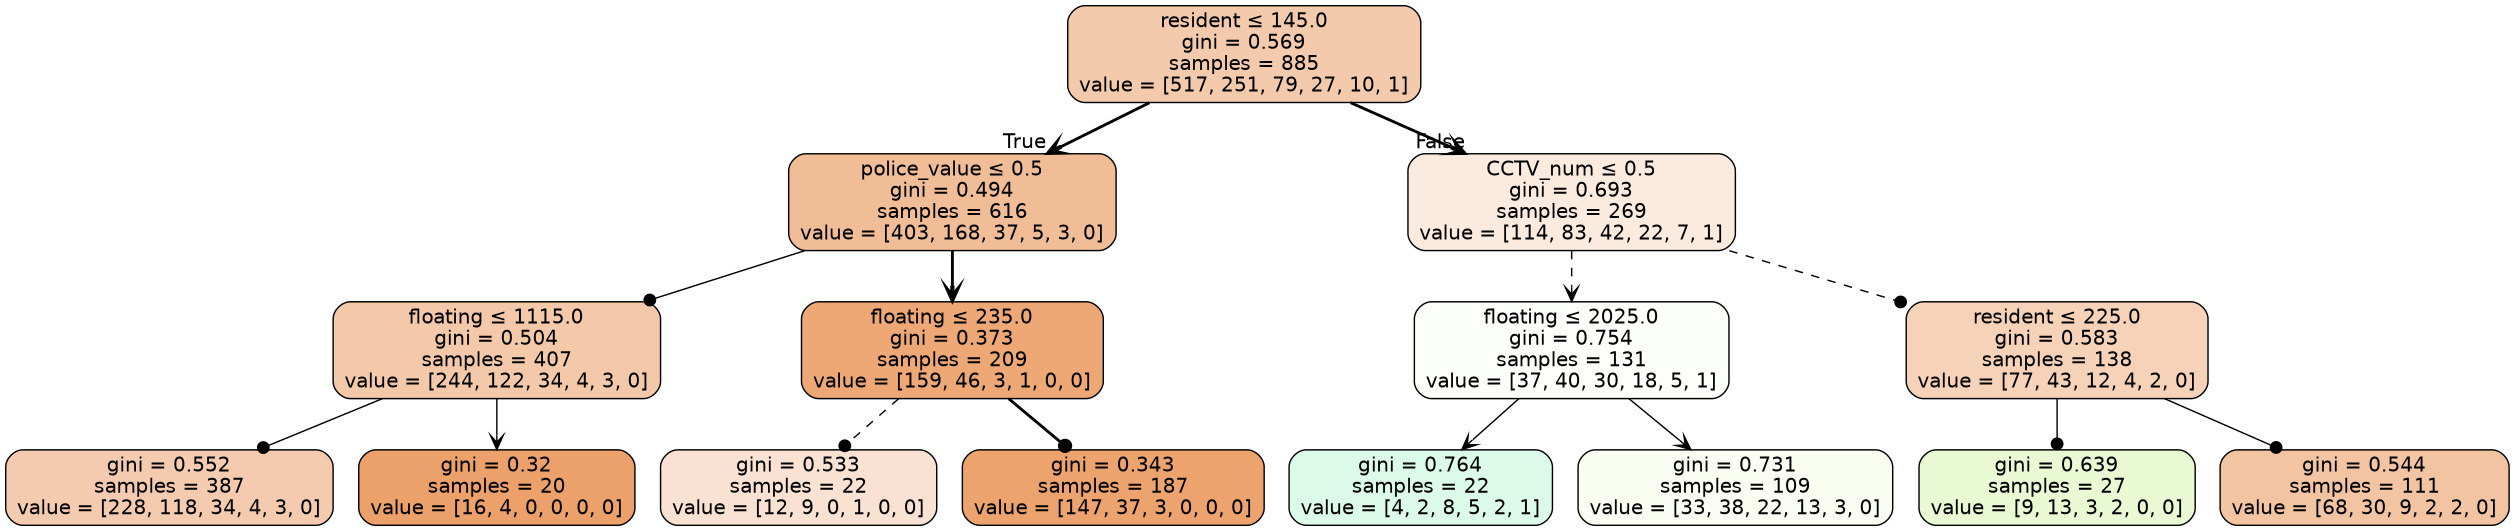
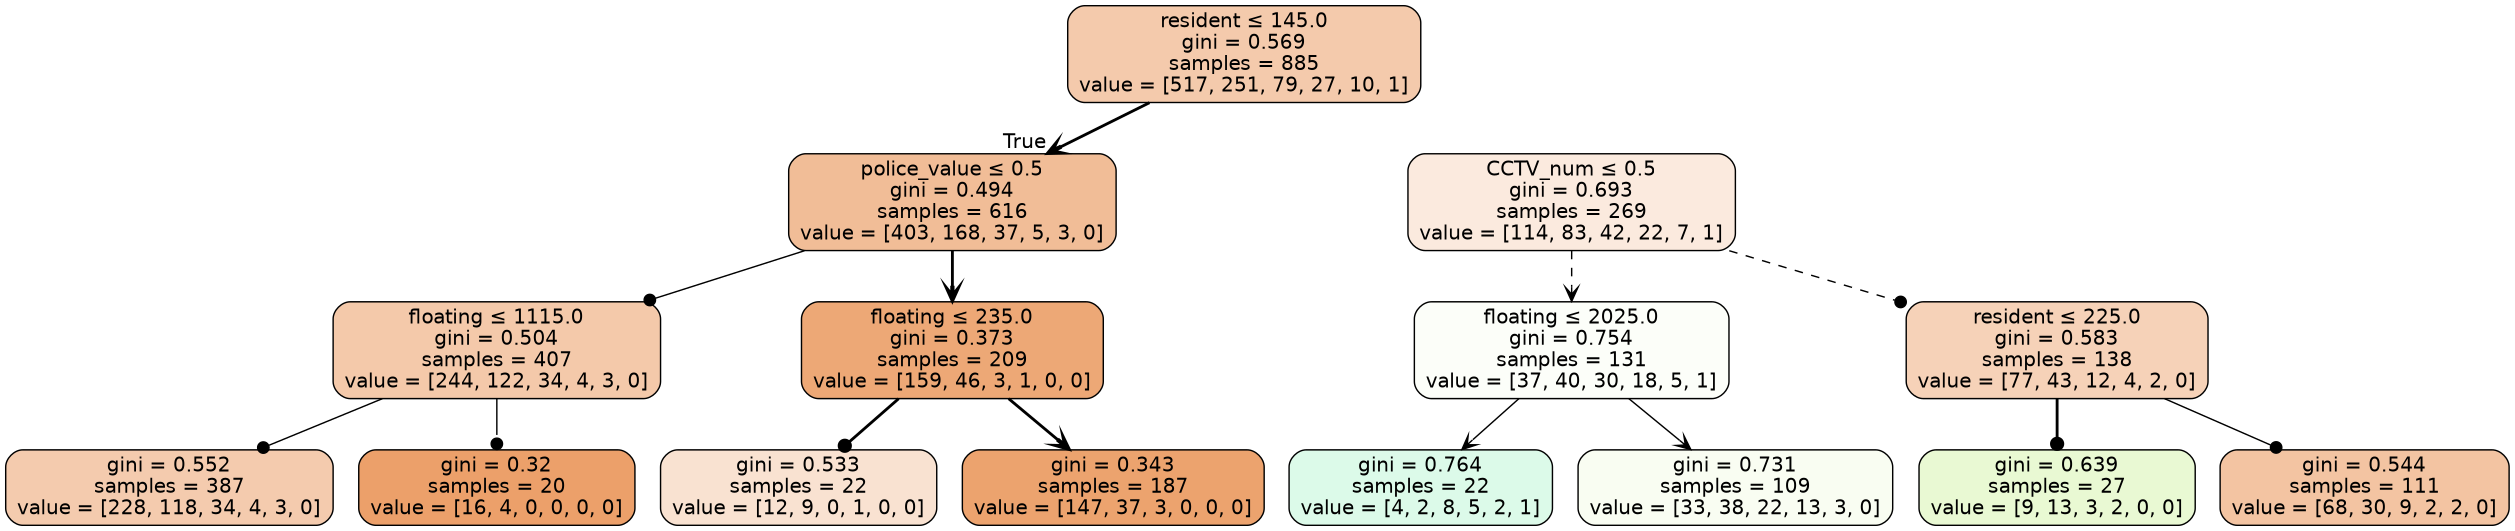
edge "resident ≤ 145.0" -> "CCTV_num ≤ 0.5": removed
edge "floating ≤ 1115.0" -> "gini = 0.32": arrowhead vee -> dot
edge "resident ≤ 225.0" -> "gini = 0.639": style solid -> bold
edge "floating ≤ 235.0" -> "gini = 0.533": style dashed -> bold
edge "floating ≤ 235.0" -> "gini = 0.343": arrowhead dot -> vee
